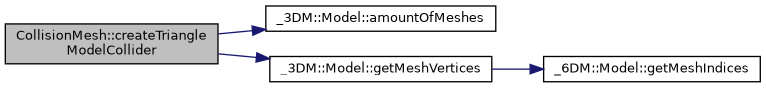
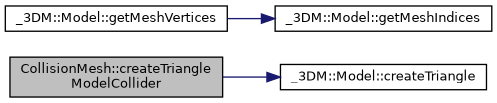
node "_3DM::Model::amountOfMeshes": label "_3DM::Model::amountOfMeshes" -> "_3DM::Model::createTriangle"
edge "CollisionMesh::createTriangle ModelCollider" -> "_3DM::Model::getMeshVertices": removed
node "_6DM::Model::getMeshIndices": label "_6DM::Model::getMeshIndices" -> "_3DM::Model::getMeshIndices"
